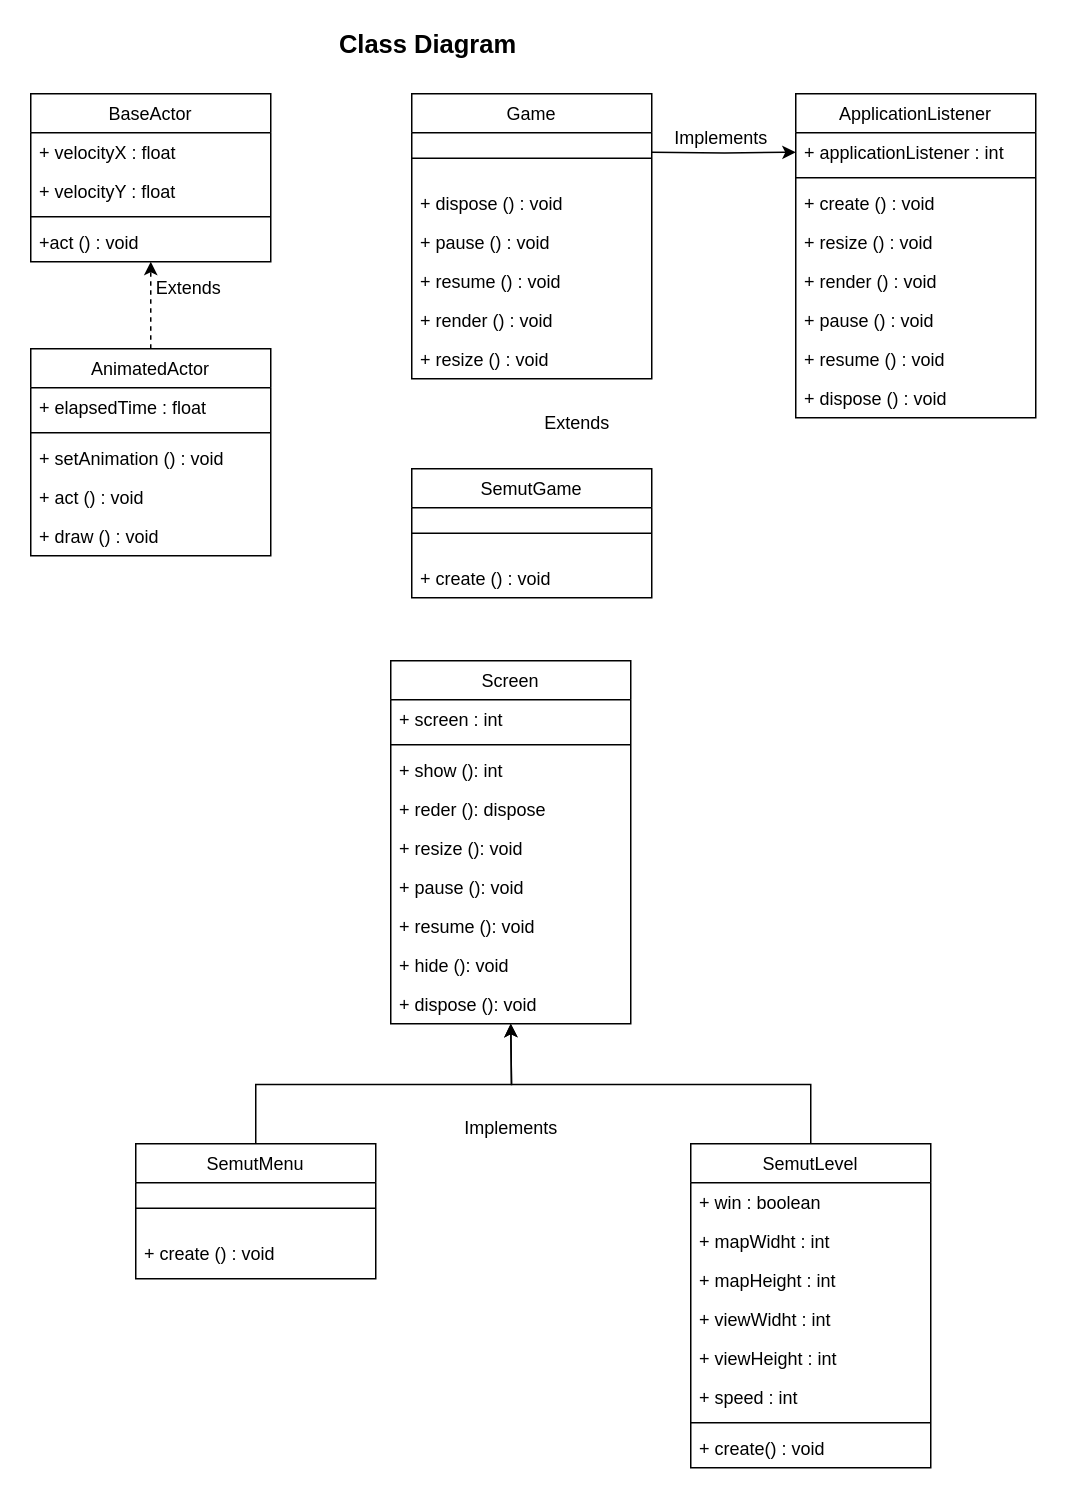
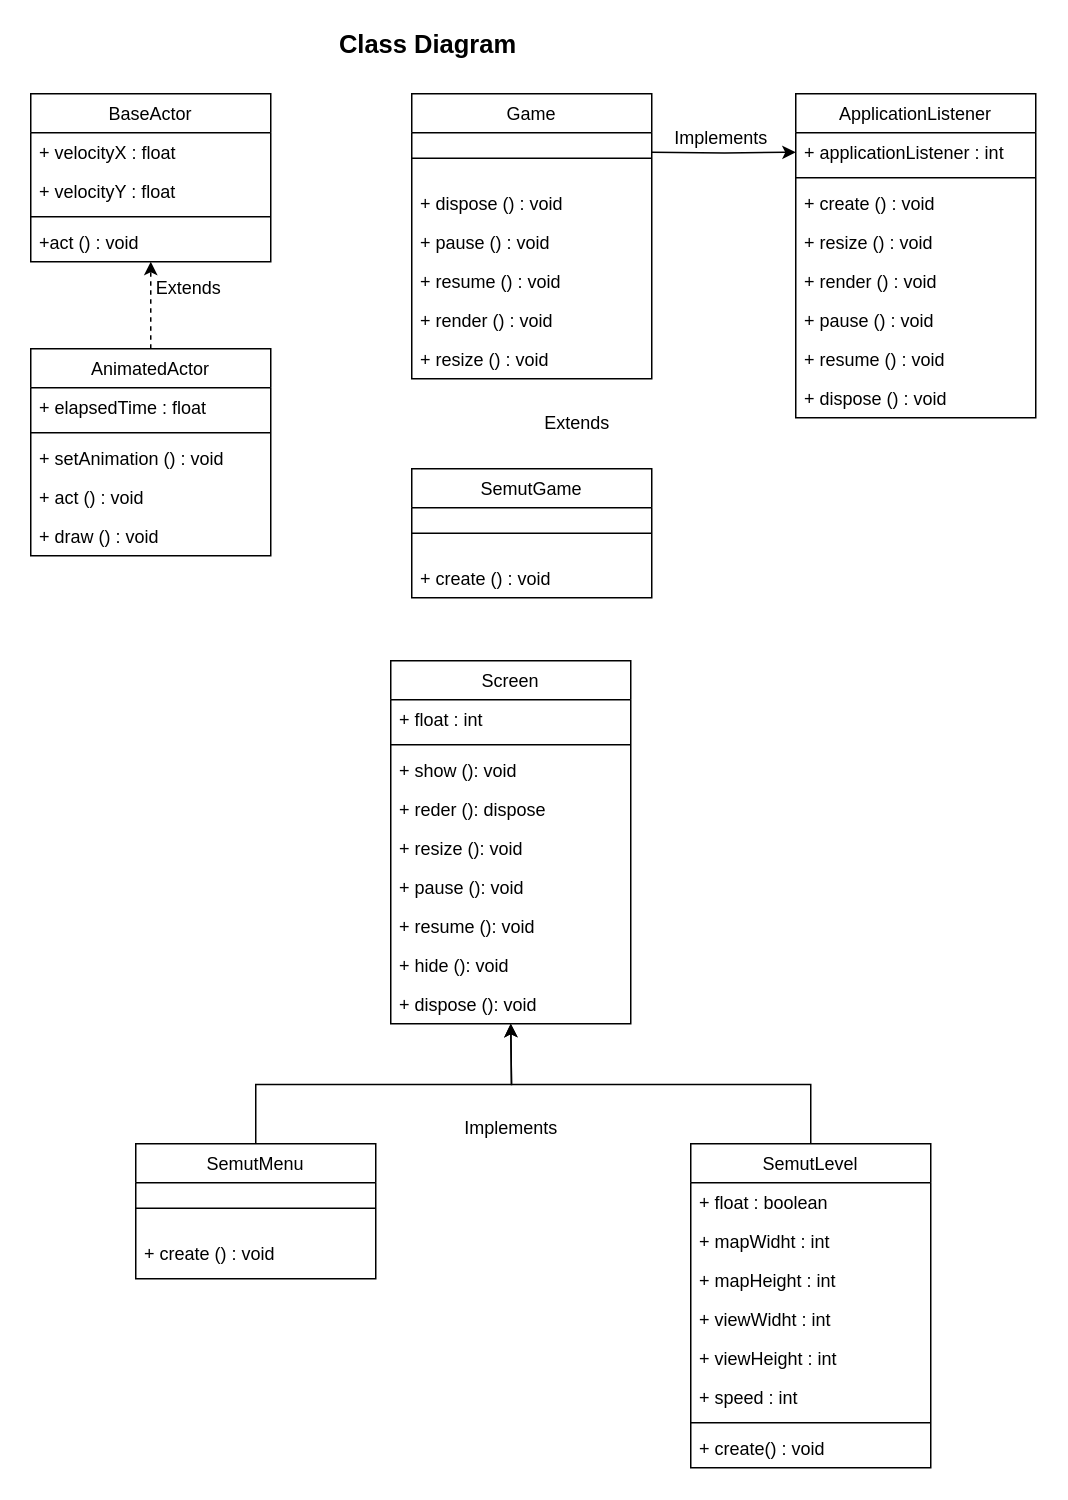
node "+ screen : int": label "+ screen : int" -> "+ float : int"
node "+ show (): int": label "+ show (): int" -> "+ show (): void"
node "+ win : boolean": label "+ win : boolean" -> "+ float : boolean"
